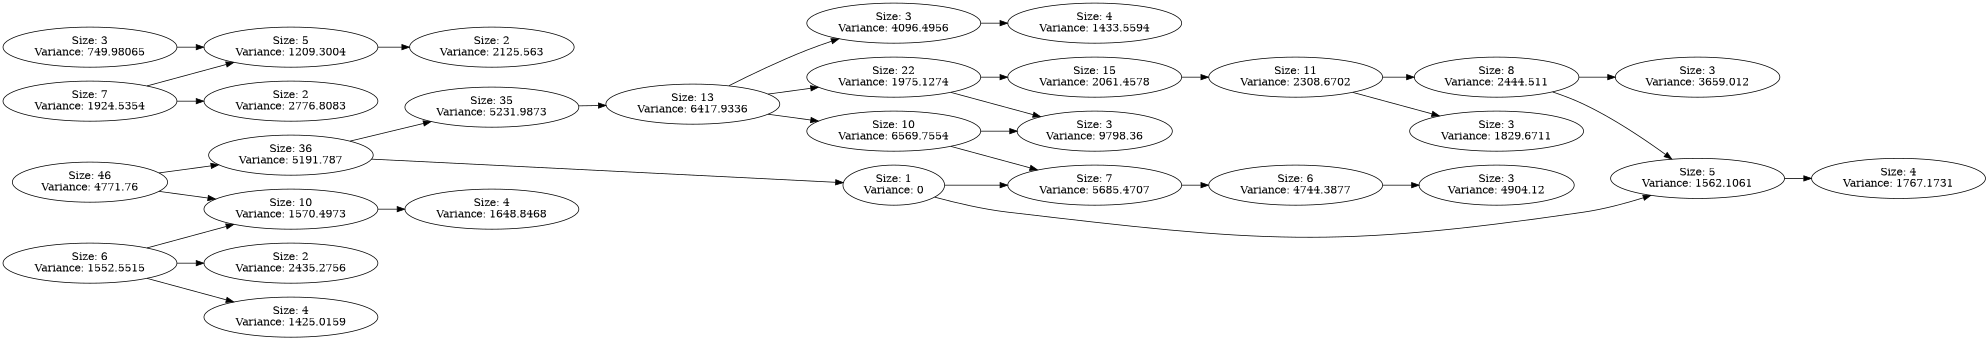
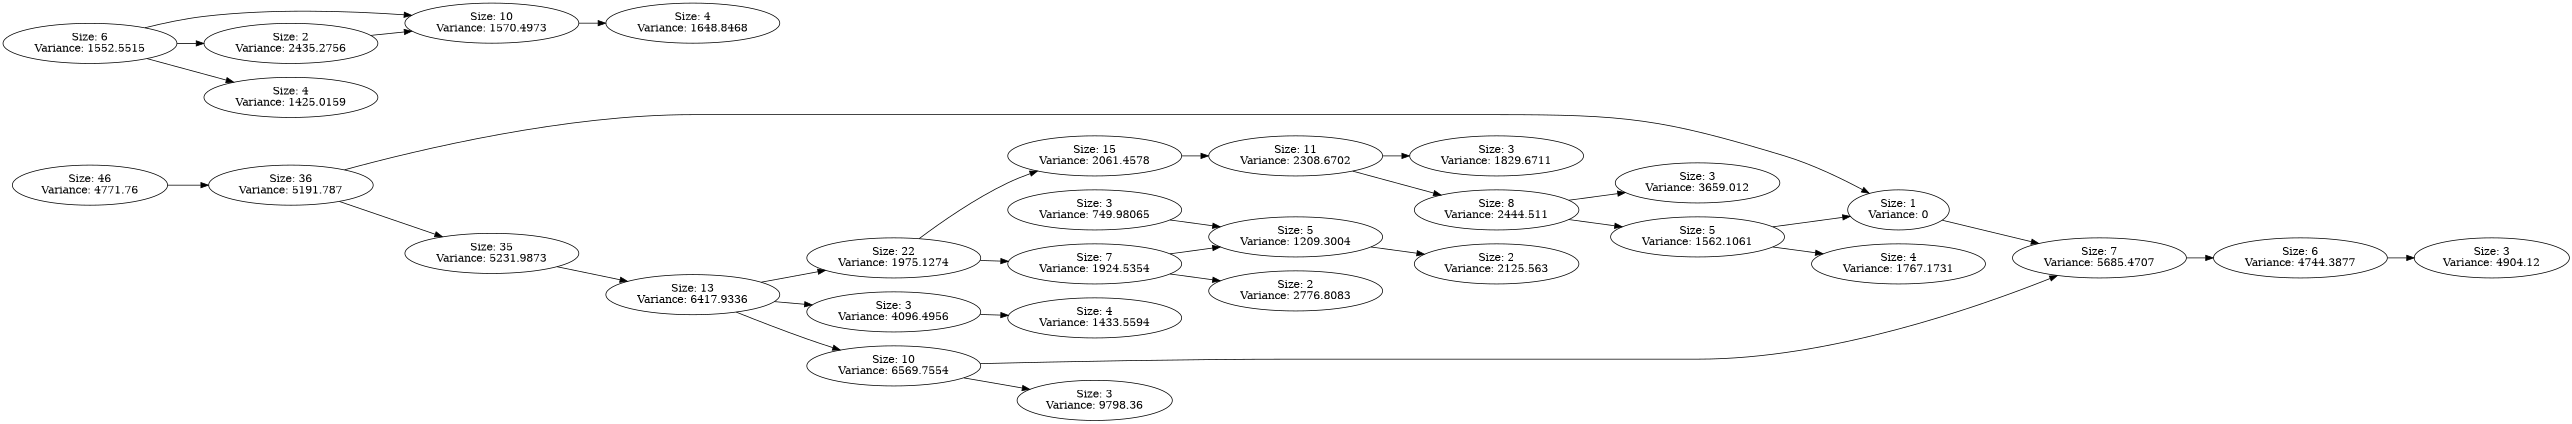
edge "Size: 22 Variance: 1975.1274" -> "Size: 3 Variance: 9798.36": now "Size: 22 Variance: 1975.1274" -> "Size: 7 Variance: 1924.5354"
edge "Size: 46 Variance: 4771.76" -> "Size: 10 Variance: 1570.4973": now "Size: 2 Variance: 2435.2756" -> "Size: 10 Variance: 1570.4973"
edge "Size: 1 Variance: 0" -> "Size: 5 Variance: 1562.1061": reversed
